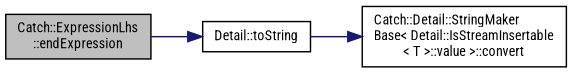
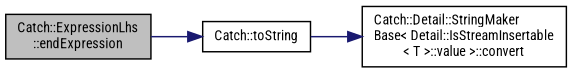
node "Detail::toString": label "Detail::toString" -> "Catch::toString"
